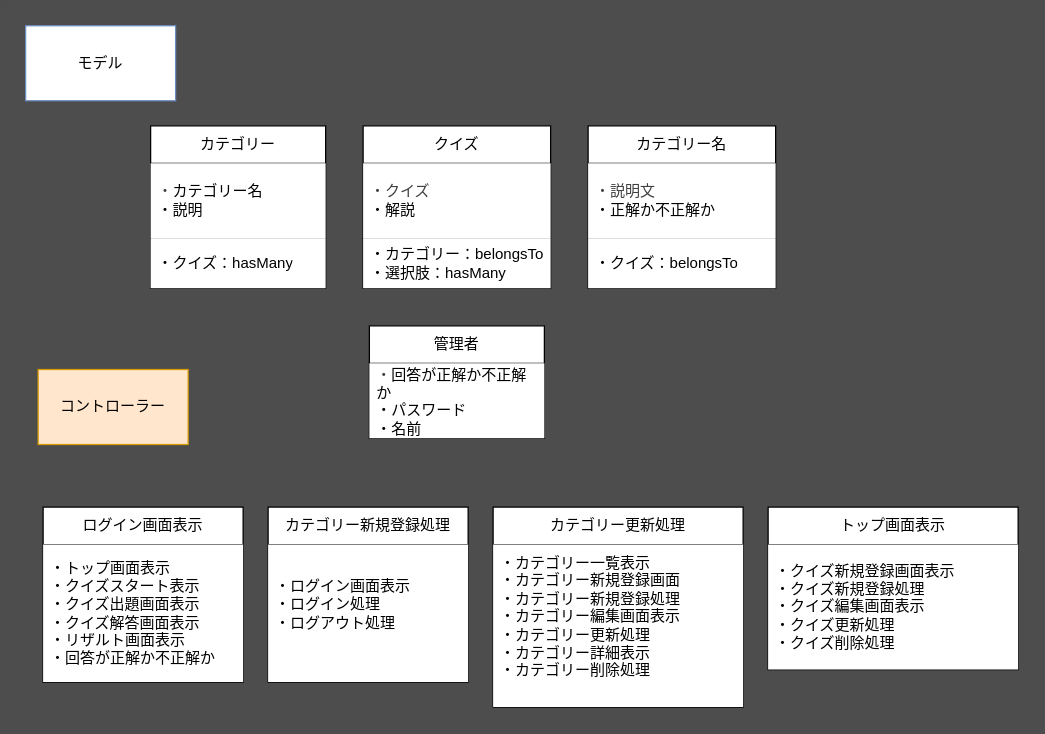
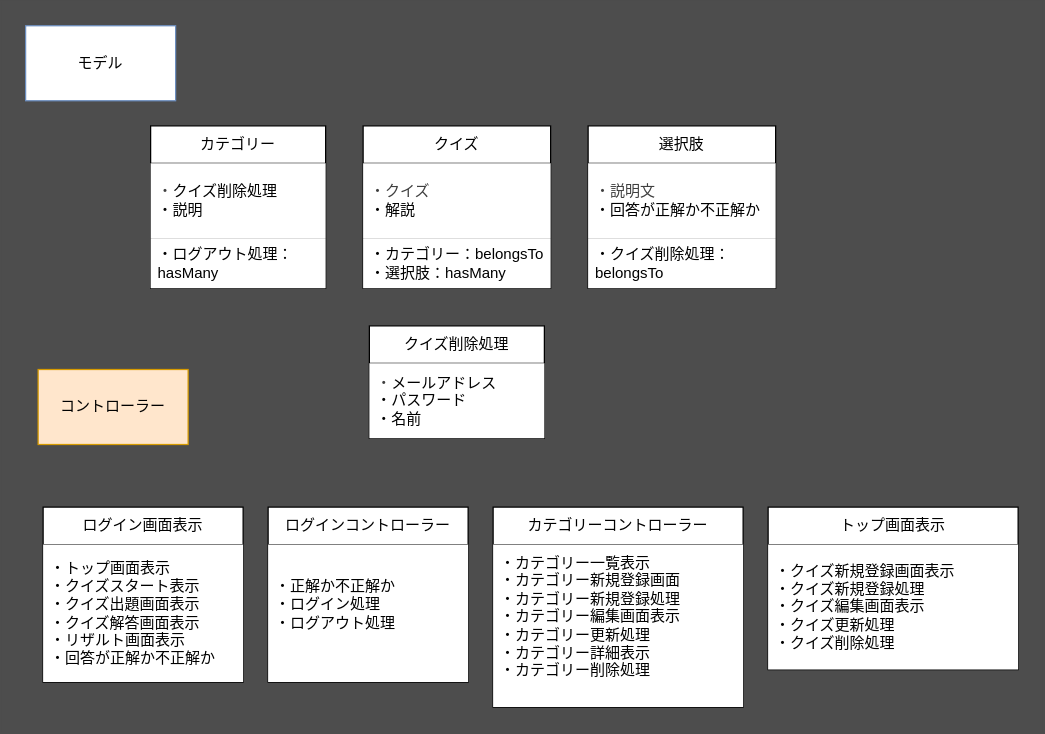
node "カテゴリー名": label "カテゴリー名" -> "選択肢"
node "・カテゴリー名 ・説明": label "・カテゴリー名 ・説明" -> "・クイズ削除処理 ・説明"
node "・説明文 ・正解か不正解か": label "・説明文 ・正解か不正解か" -> "・説明文 ・回答が正解か不正解か"
node "・クイズ：hasMany": label "・クイズ：hasMany" -> "・ログアウト処理：hasMany"
node "・クイズ：belongsTo": label "・クイズ：belongsTo" -> "・クイズ削除処理：belongsTo"
node "管理者": label "管理者" -> "クイズ削除処理"
node "・回答が正解か不正解か ・パスワード ・名前": label "・回答が正解か不正解か ・パスワード ・名前" -> "・メールアドレス ・パスワード ・名前"
node "カテゴリー新規登録処理": label "カテゴリー新規登録処理" -> "ログインコントローラー"
node "カテゴリー更新処理": label "カテゴリー更新処理" -> "カテゴリーコントローラー"
node "・ログイン画面表示 ・ログイン処理 ・ログアウト処理": label "・ログイン画面表示 ・ログイン処理 ・ログアウト処理" -> "・正解か不正解か ・ログイン処理 ・ログアウト処理"
